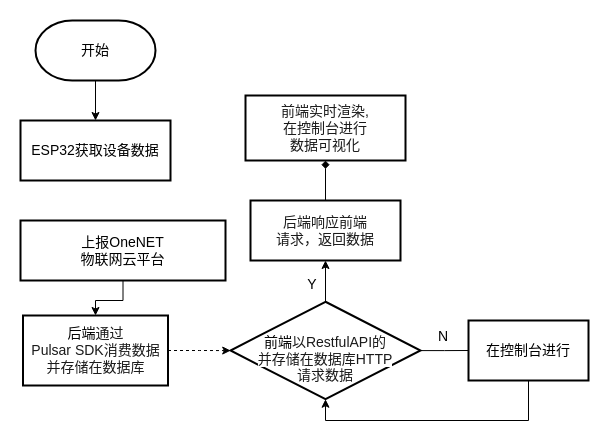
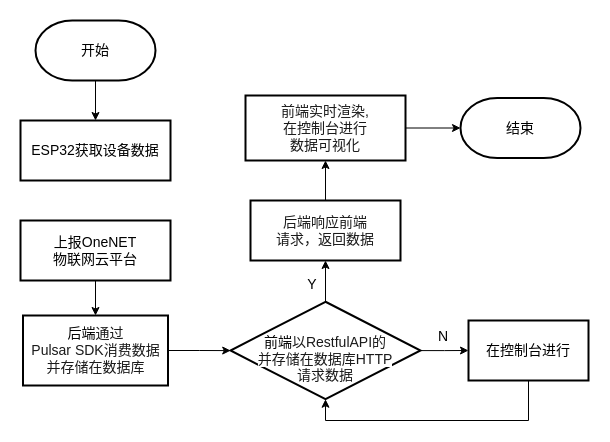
edge "前端实时渲染, 在控制台进行 数据可视化" -> "结束": added
node "结束": added
edge "后端响应前端 请求，返回数据" -> "前端实时渲染, 在控制台进行 数据可视化": arrowhead diamond -> classic
node "上报OneNET 物联网云平台": size 205x60 -> 150x60
edge "后端通过 Pulsar SDK消费数据 并存储在数据库" -> "前端以RestfulAPI的 并存储在数据库HTTP 请求数据": style dashed -> solid
edge "前端以RestfulAPI的 并存储在数据库HTTP 请求数据" -- "在控制台进行": arrowhead none -> classic
